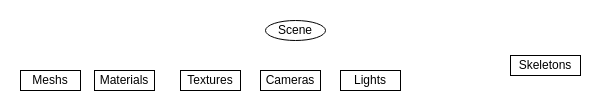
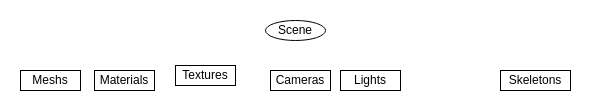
node "Skeletons": moved (546, 66) -> (536, 81)
node "Textures": moved (211, 81) -> (206, 76)
node "Cameras": moved (291, 81) -> (301, 81)
